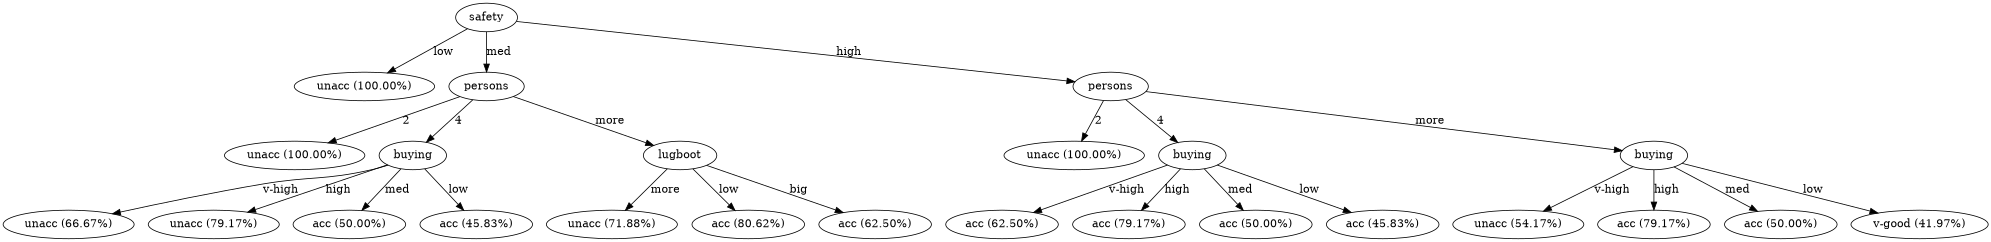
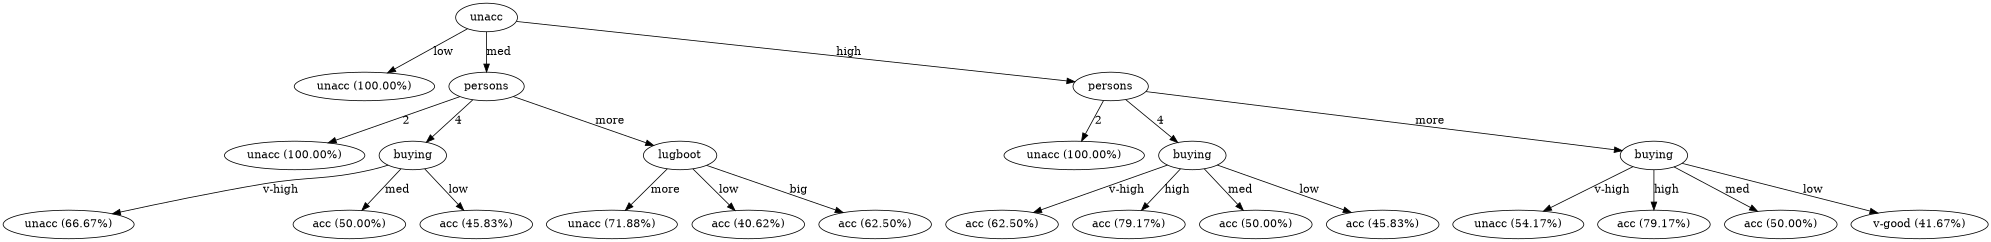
node "safety": label "safety" -> "unacc"
node "unacc (79.17%)": removed
node "acc (80.62%)": label "acc (80.62%)" -> "acc (40.62%)"
node "v-good (41.97%)": label "v-good (41.97%)" -> "v-good (41.67%)"
